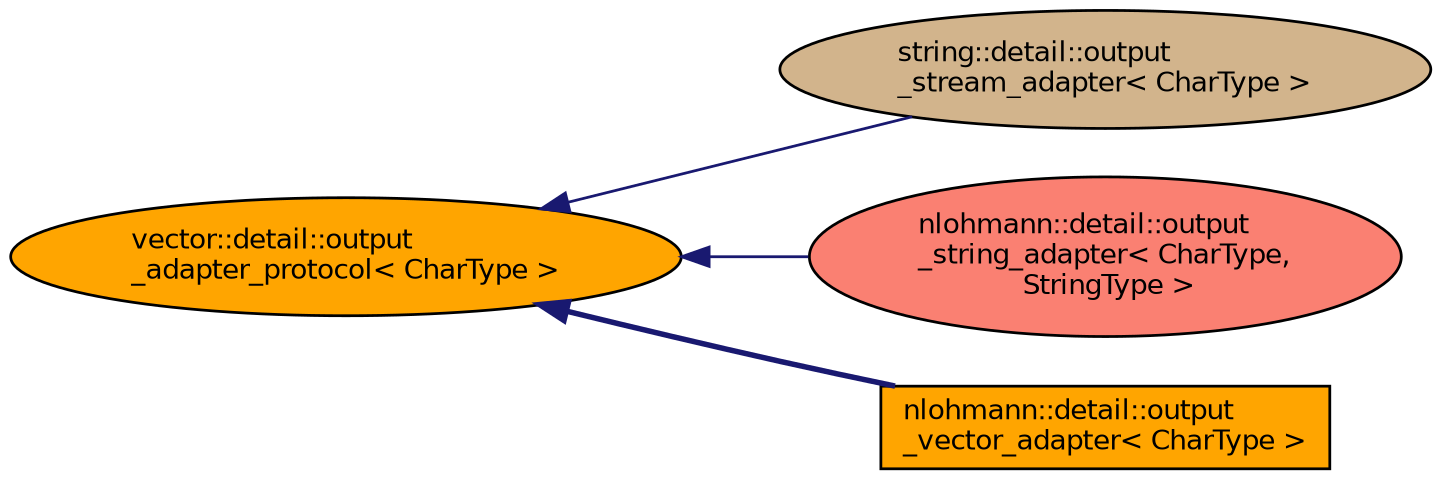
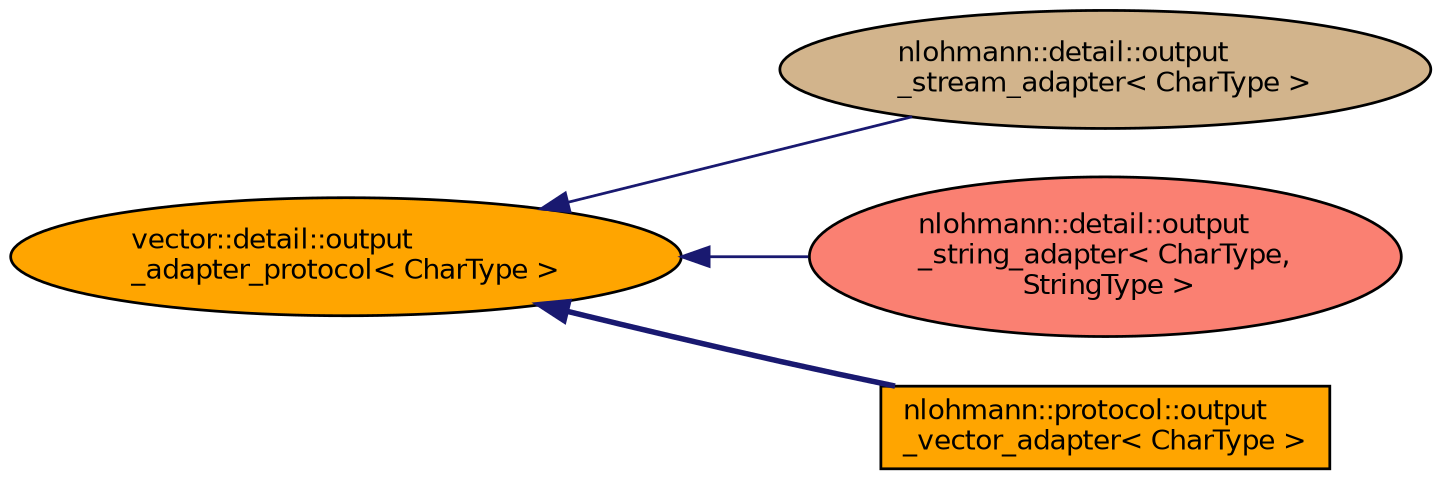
node "string::detail::output _stream_adapter< CharType >": label "string::detail::output _stream_adapter< CharType >" -> "nlohmann::detail::output _stream_adapter< CharType >"
node "nlohmann::detail::output _vector_adapter< CharType >": label "nlohmann::detail::output _vector_adapter< CharType >" -> "nlohmann::protocol::output _vector_adapter< CharType >"
